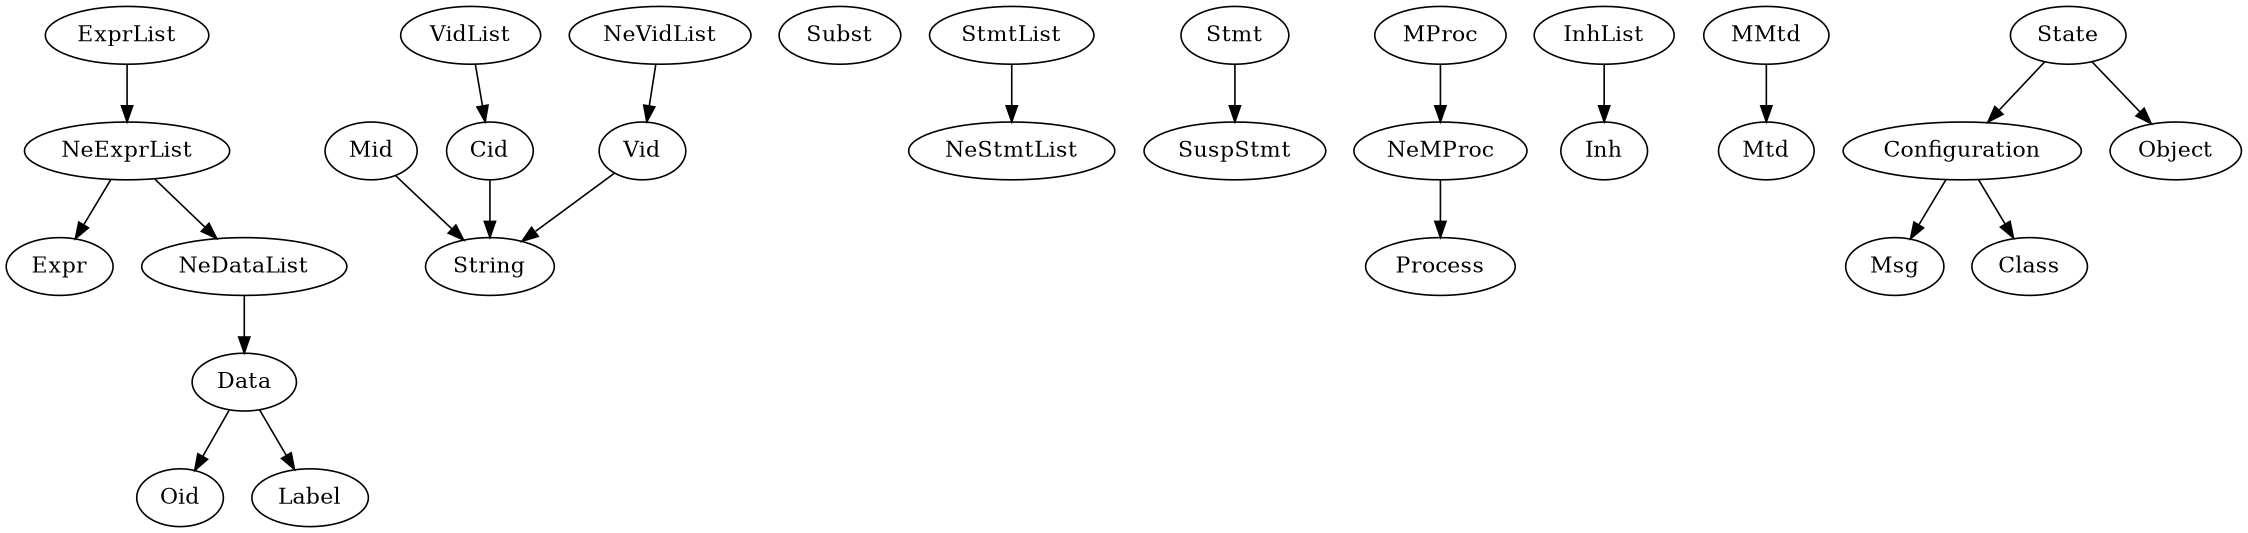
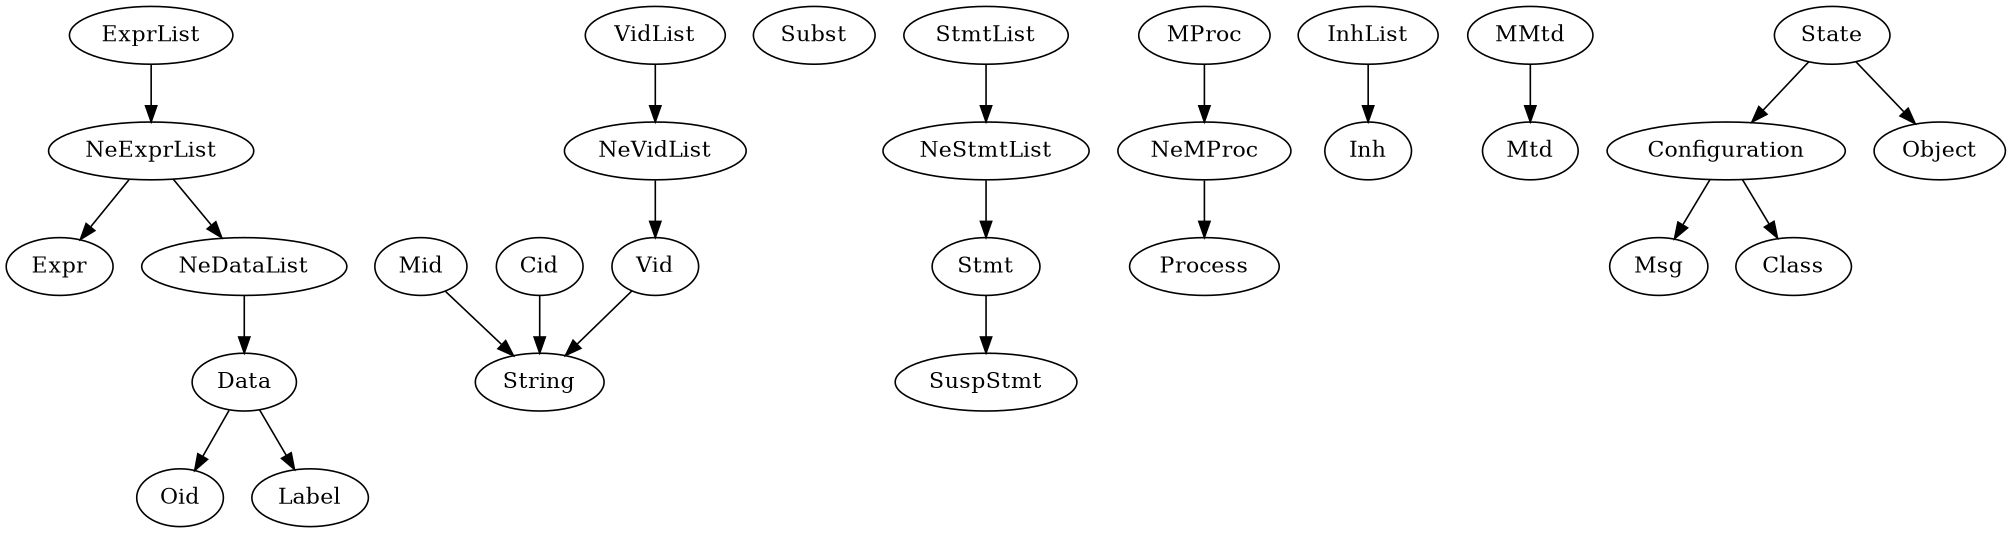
edge "VidList" -> "Cid": now "VidList" -> "NeVidList"
edge "NeStmtList" -> "Stmt": added
